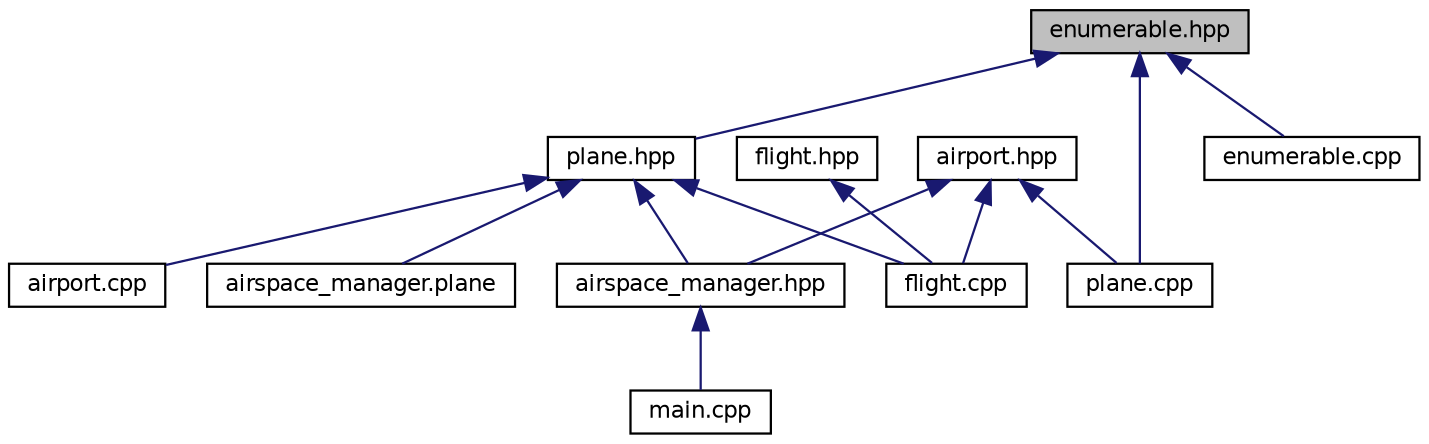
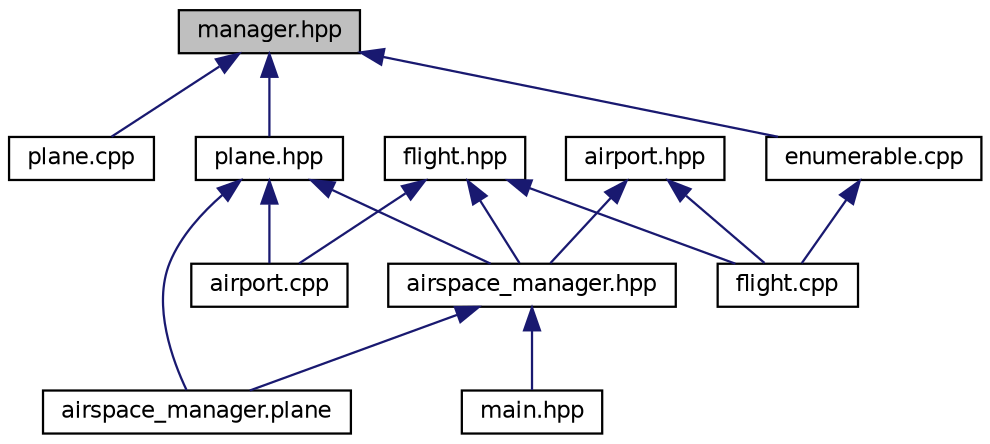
node "enumerable.hpp": label "enumerable.hpp" -> "manager.hpp"
edge "flight.cpp" -> "plane.hpp": now "flight.cpp" -> "enumerable.cpp"
edge "airport.cpp" -> "flight.hpp": added
edge "plane.cpp" -> "airport.hpp": removed
edge "airspace_manager.hpp" -> "flight.hpp": added
edge "airspace_manager.plane" -> "airspace_manager.hpp": added
node "main.cpp": label "main.cpp" -> "main.hpp"
